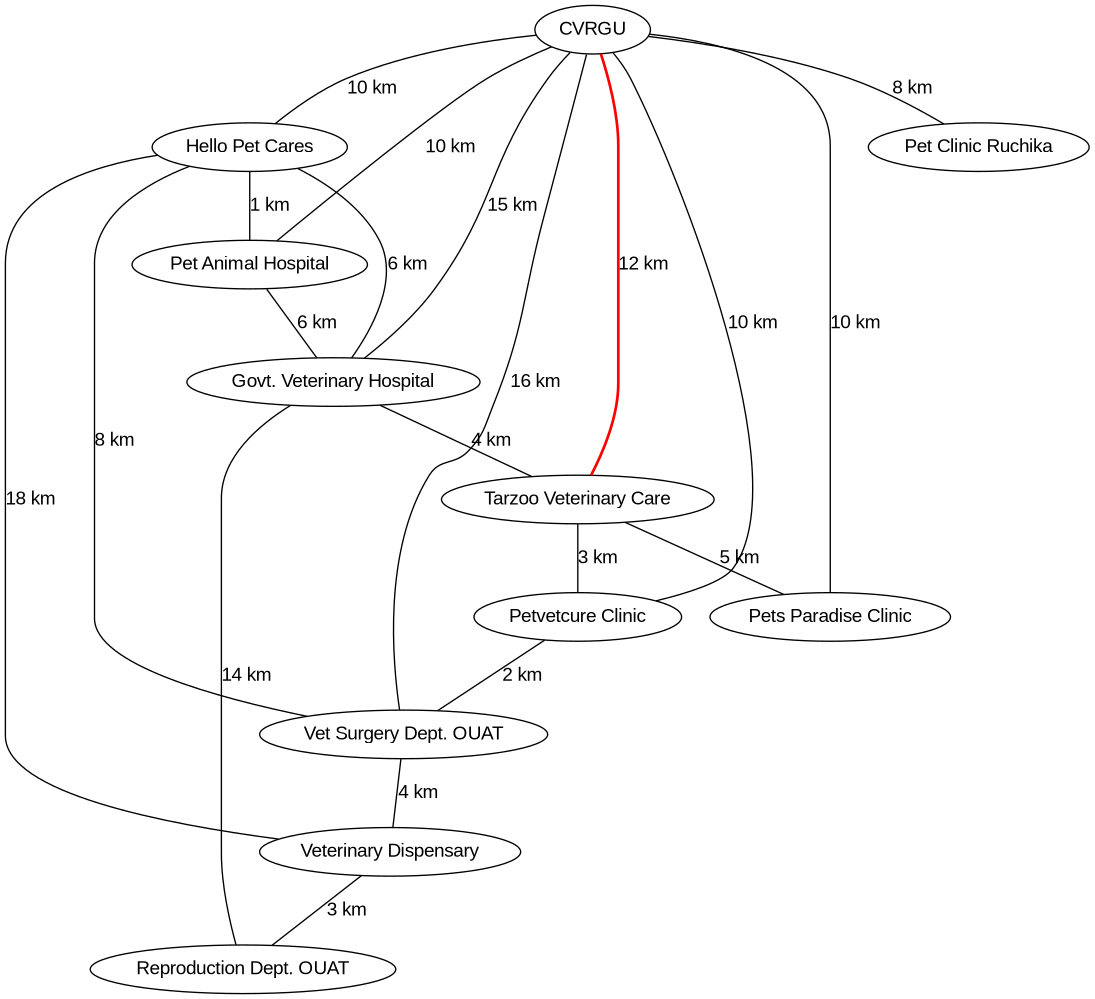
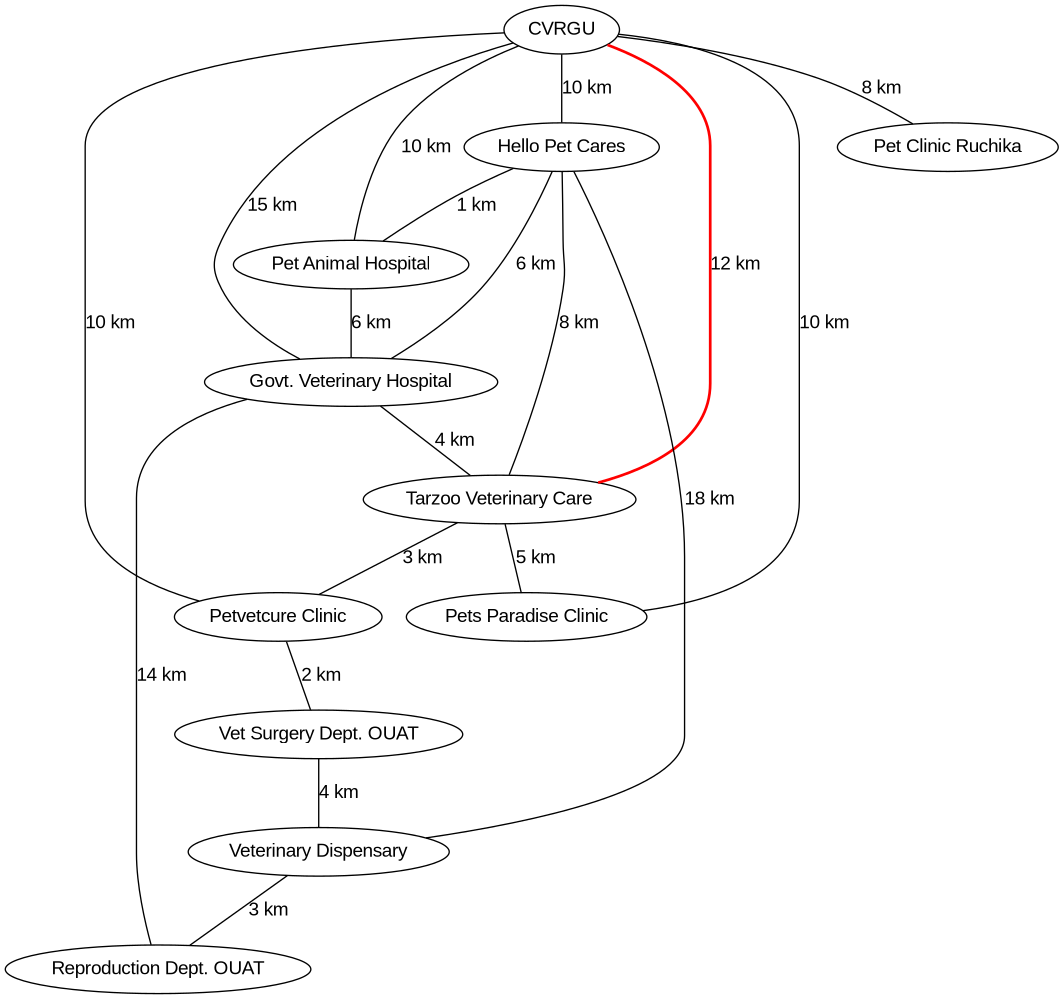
edge "CVRGU" -- "Vet Surgery Dept. OUAT": removed, label "16 km"
edge "Hello Pet Cares" -- "Vet Surgery Dept. OUAT": now "Hello Pet Cares" -- "Tarzoo Veterinary Care"
